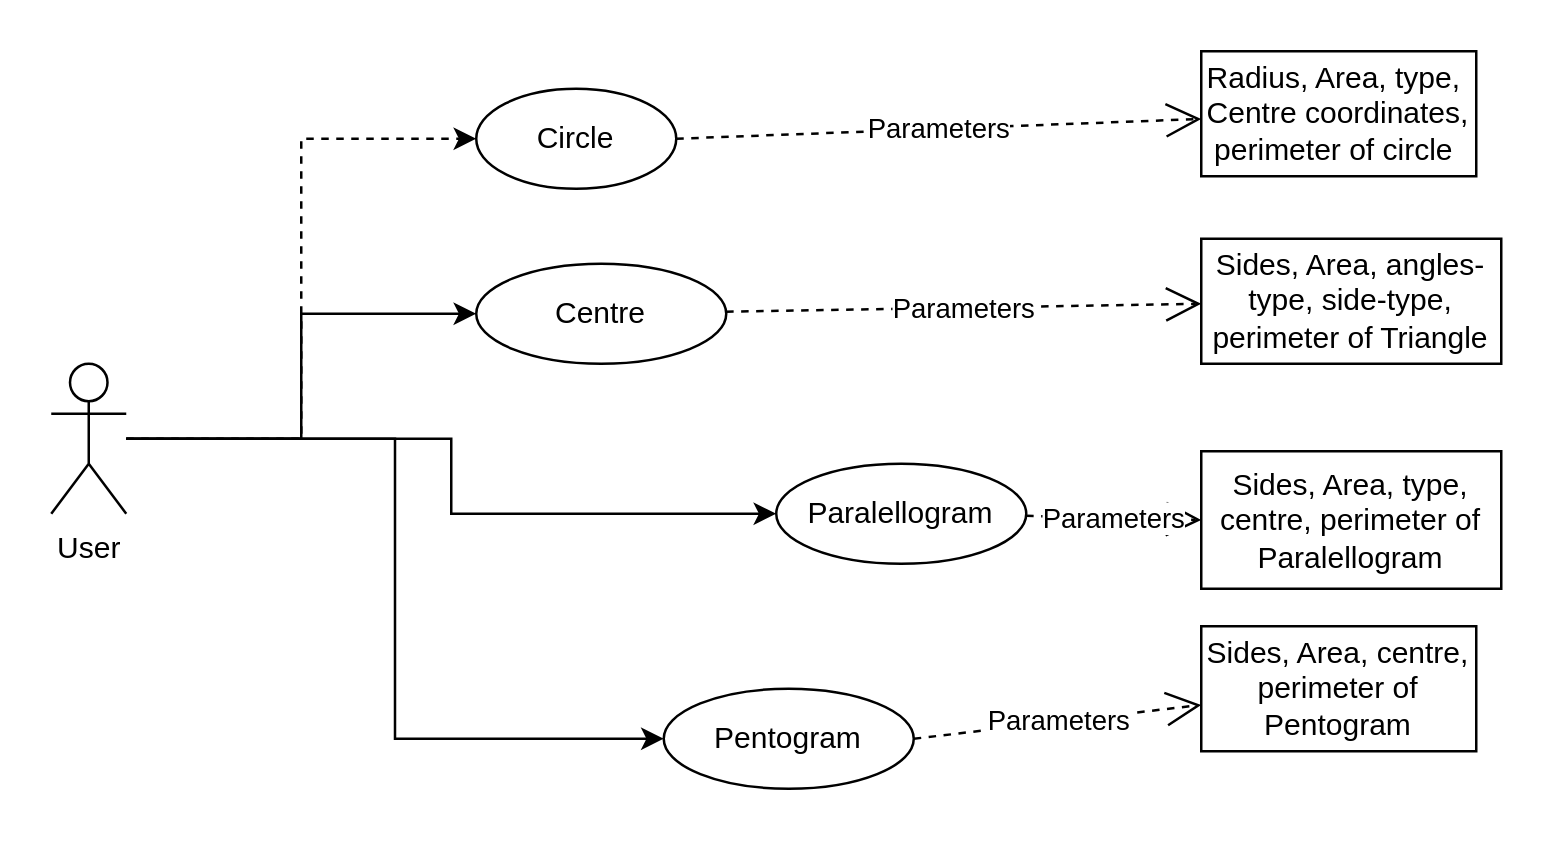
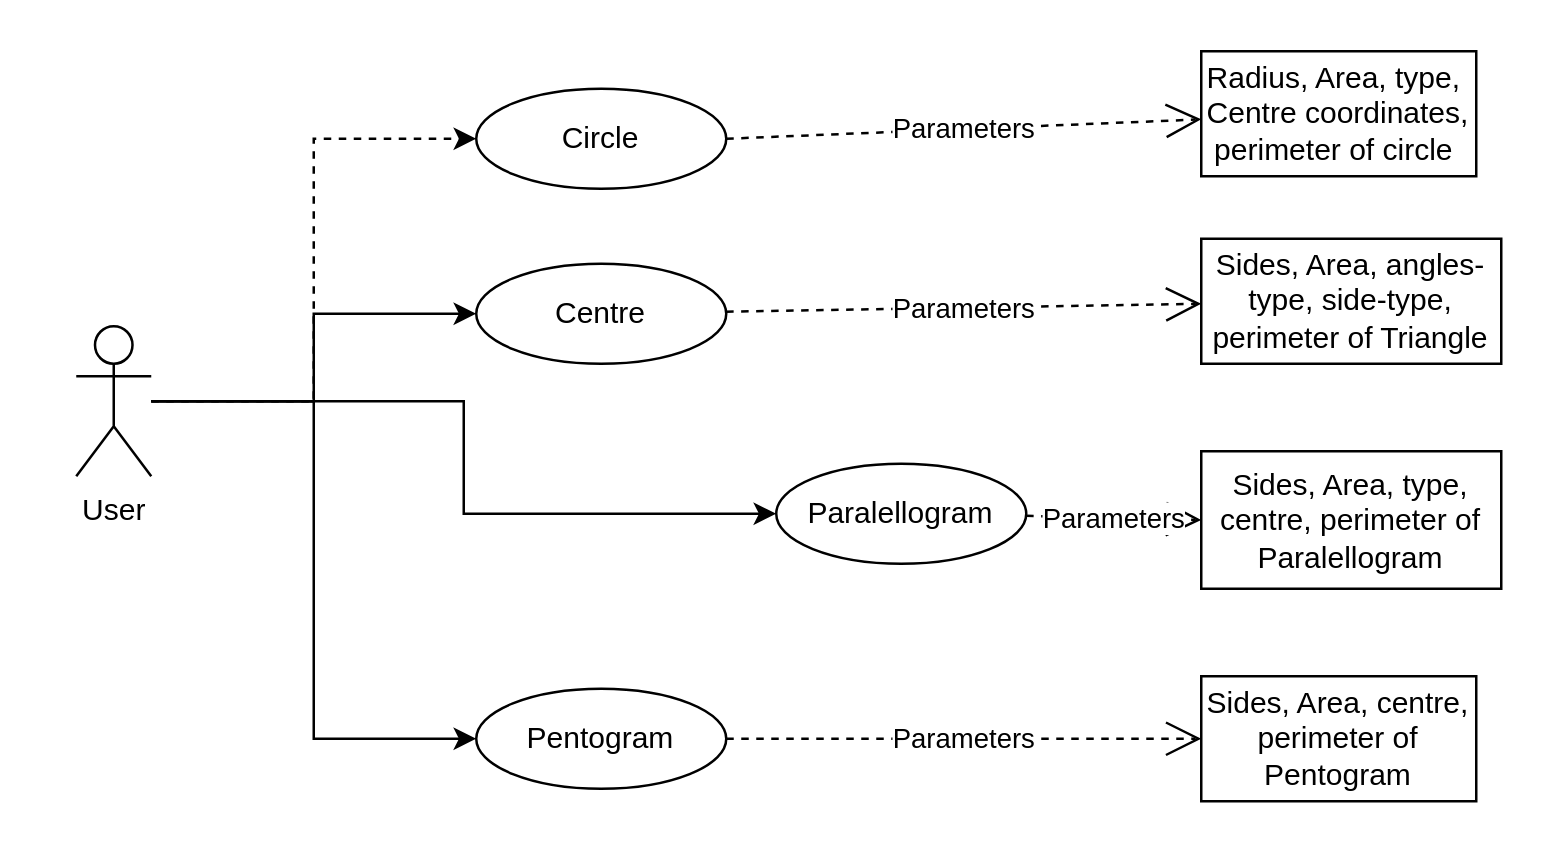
node "Circle": size 200x100 -> 250x100
node "User": moved (89, 439) -> (114, 401)
node "Sides, Area, centre, perimeter of Pentogram": moved (1339, 689) -> (1339, 739)
node "Pentogram": moved (789, 739) -> (601, 739)
